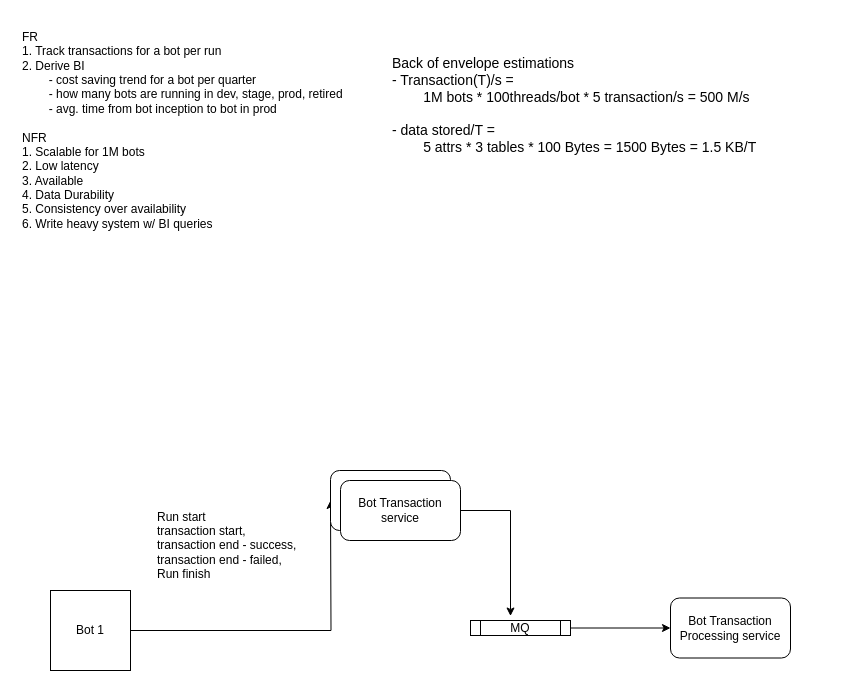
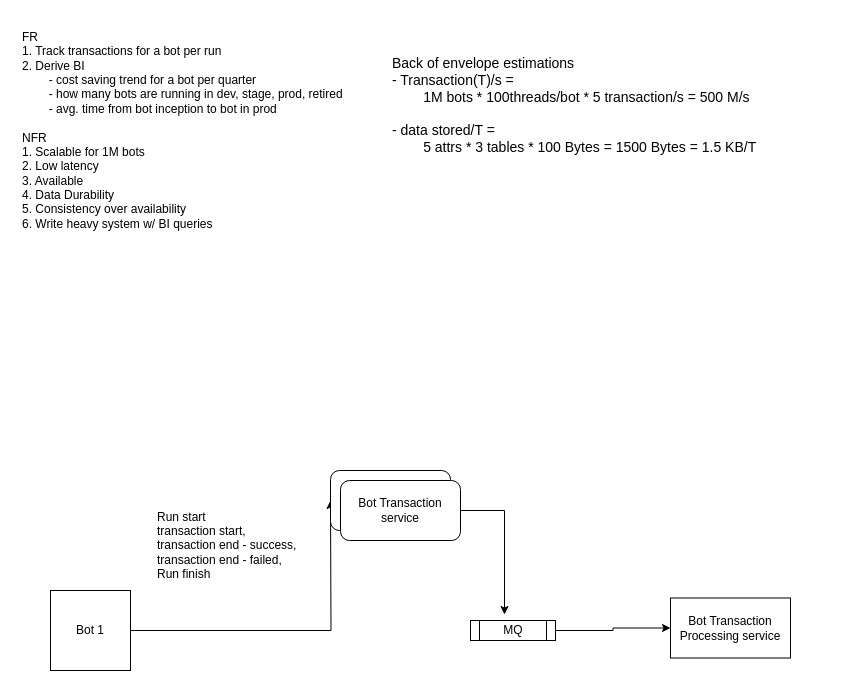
node "MQ": size 100x15 -> 85x20
node "Bot Transaction Processing service": shape rounded rectangle -> rectangle
